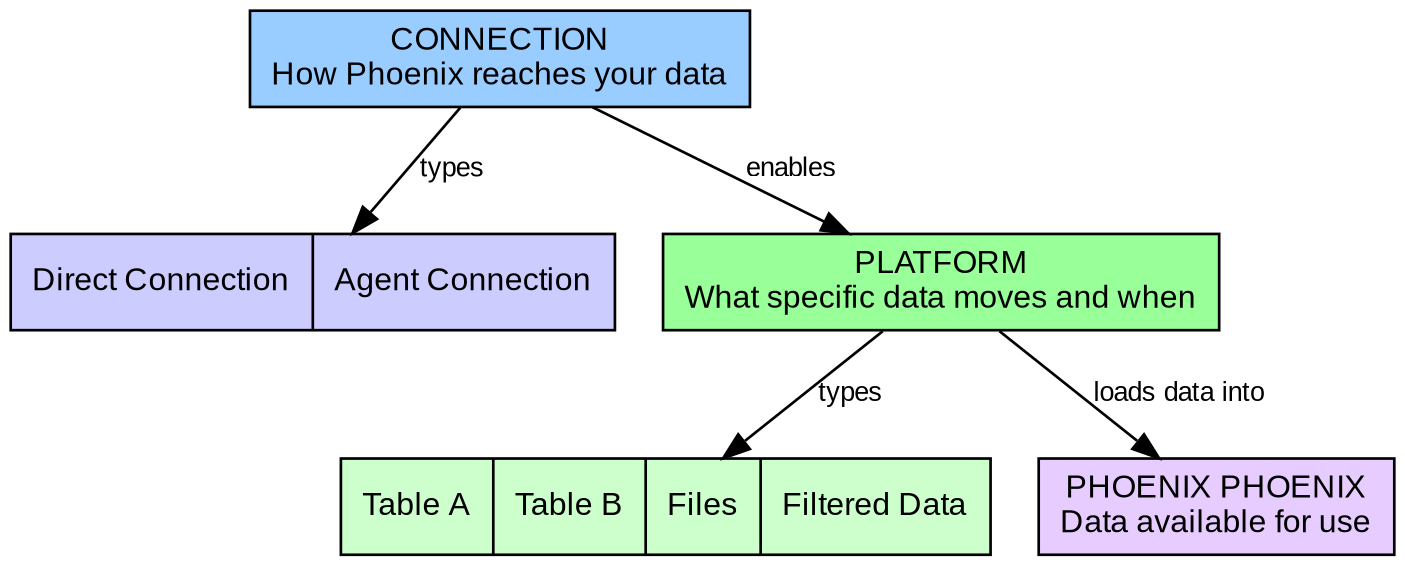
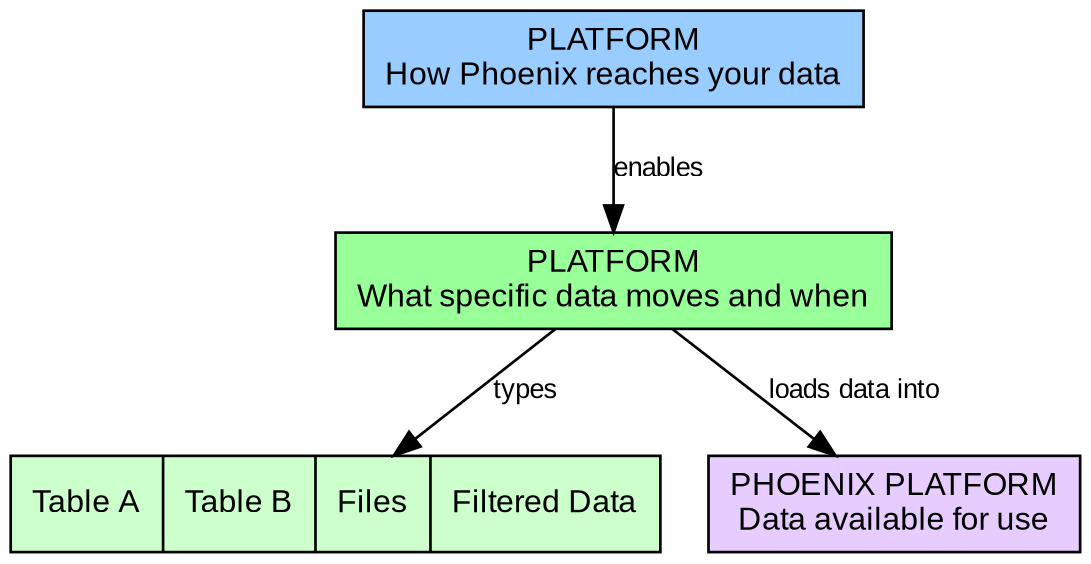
node "CONNECTION How Phoenix reaches your data": label "CONNECTION How Phoenix reaches your data" -> "PLATFORM How Phoenix reaches your data"
node "Direct Connection": removed
node "PHOENIX PHOENIX Data available for use": label "PHOENIX PHOENIX Data available for use" -> "PHOENIX PLATFORM Data available for use"
